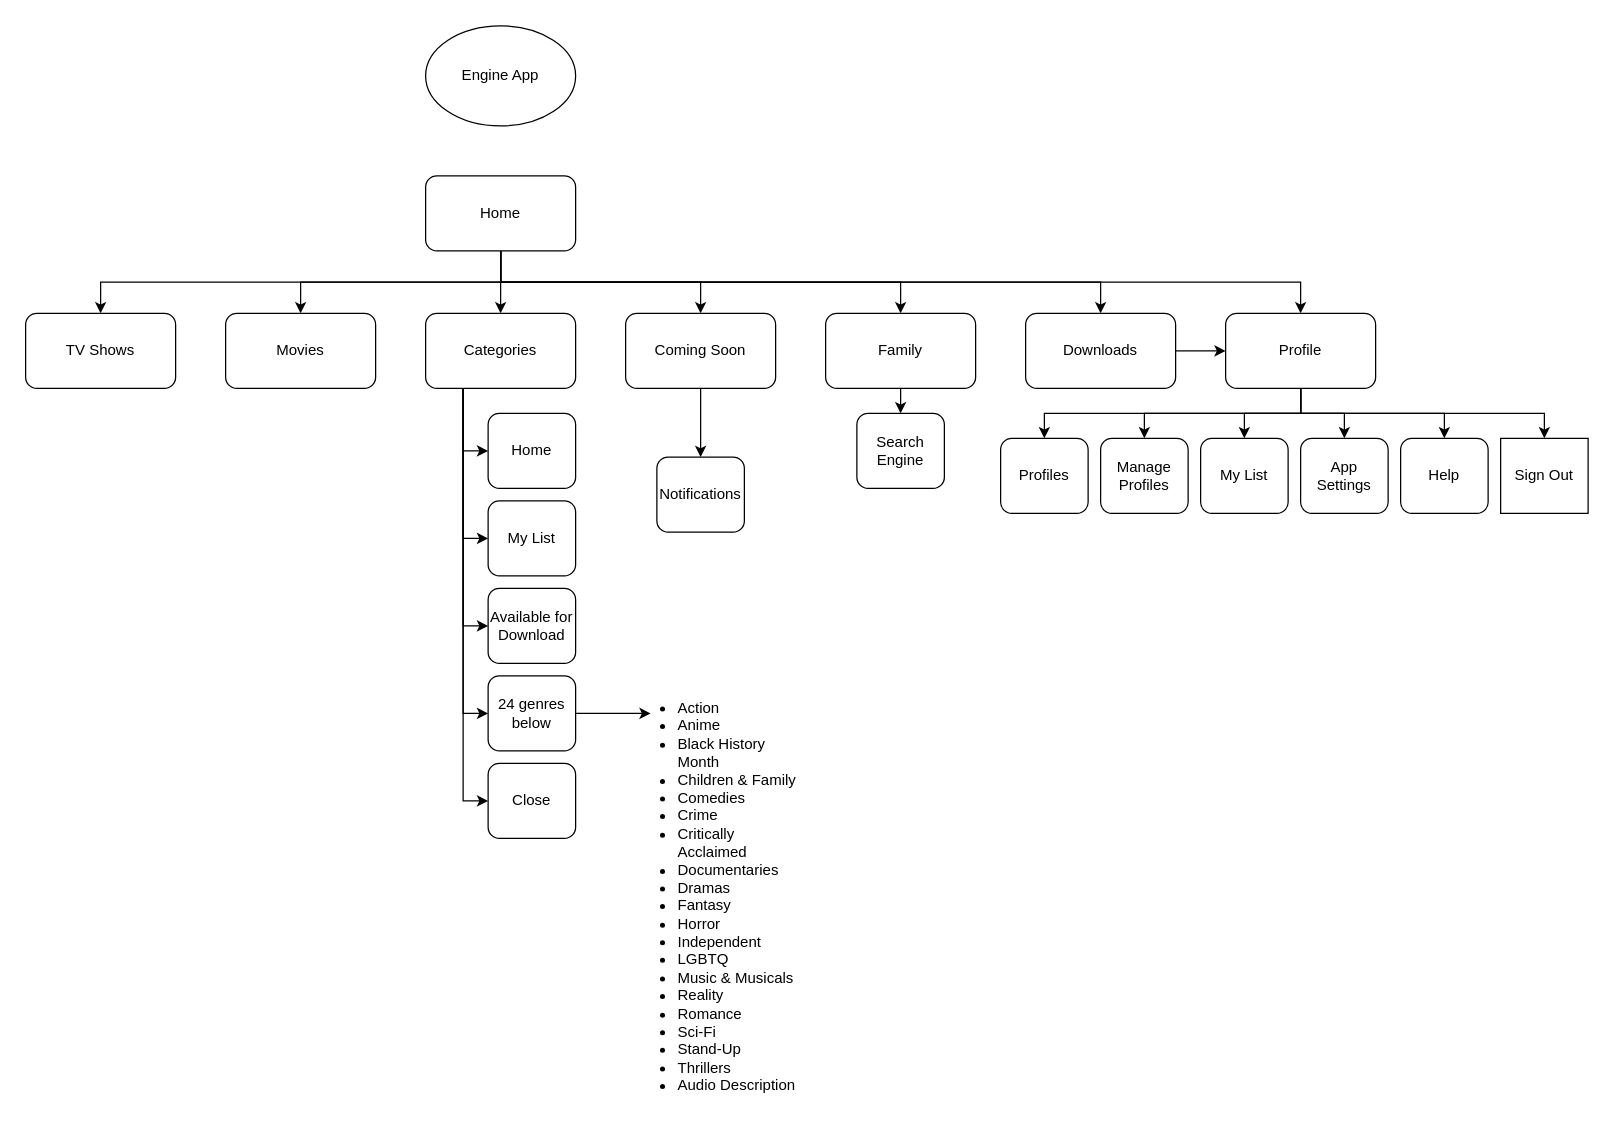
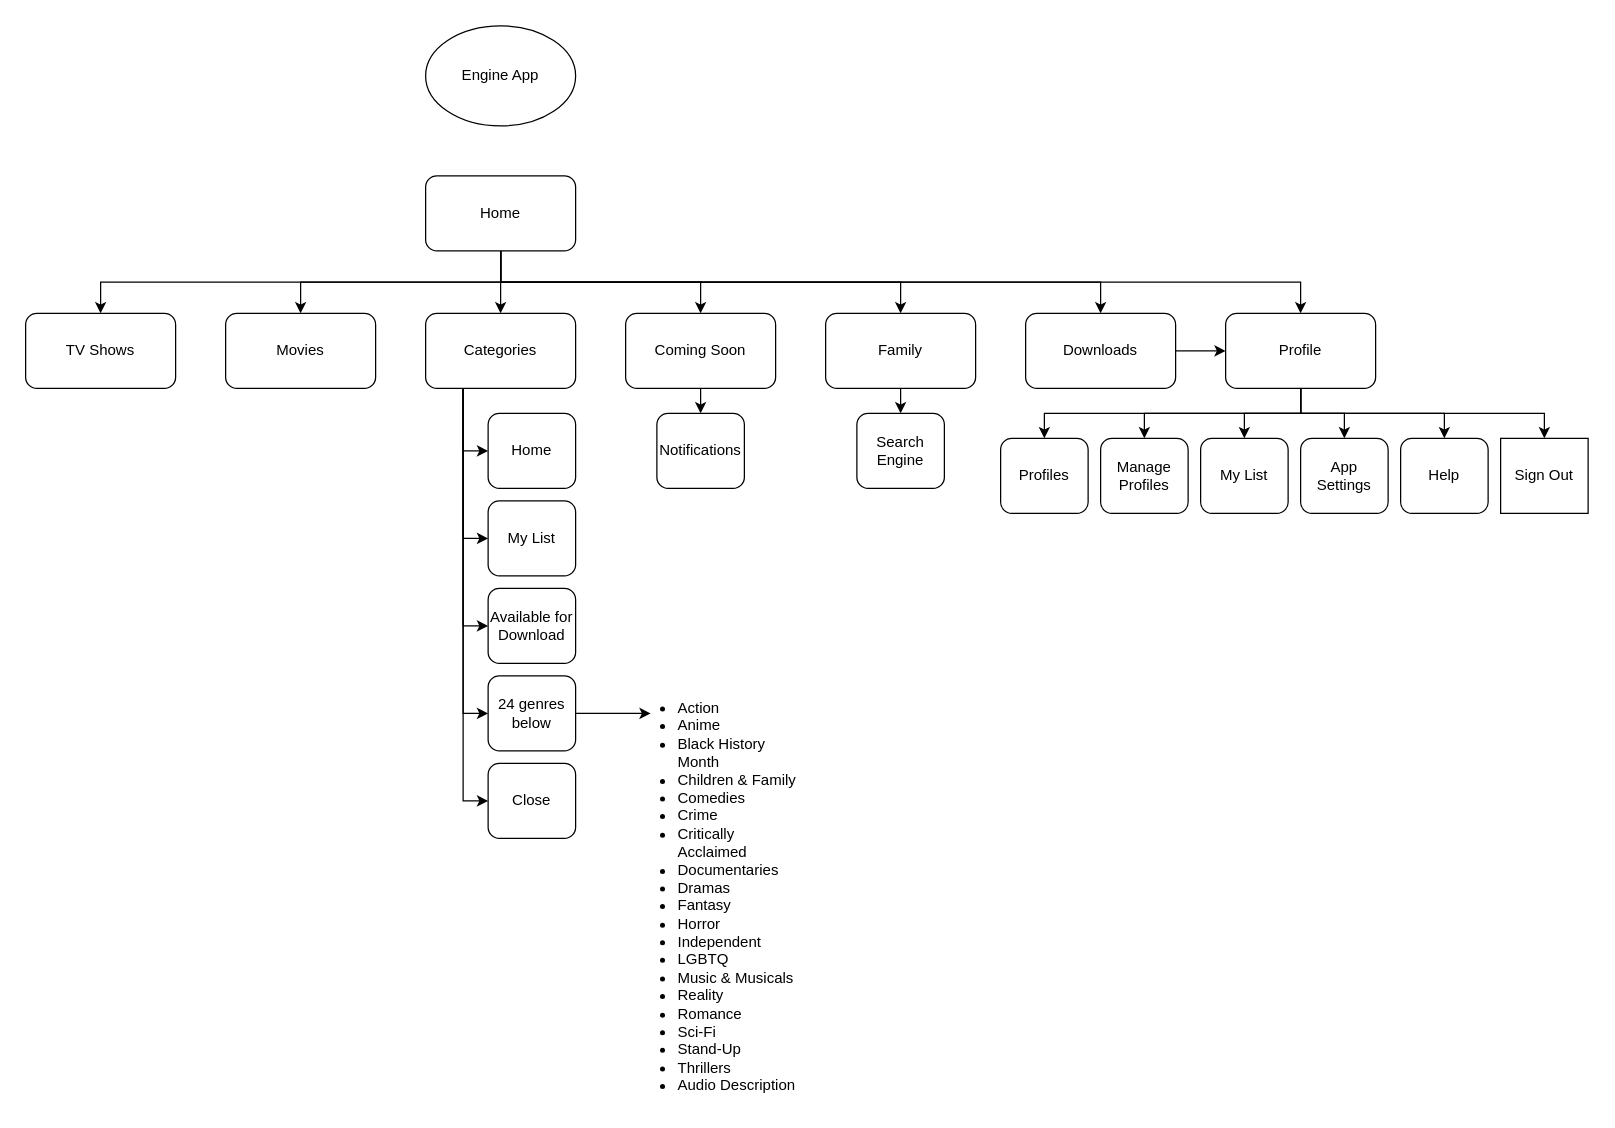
node "Notifications": moved (701, 494) -> (701, 451)
